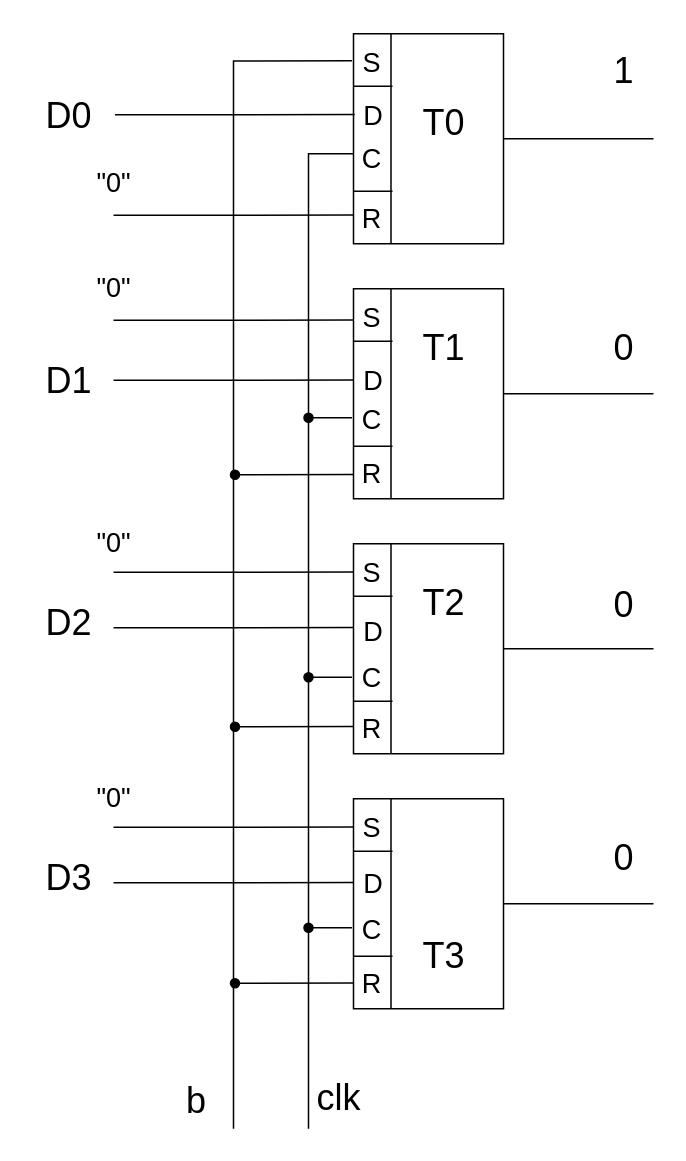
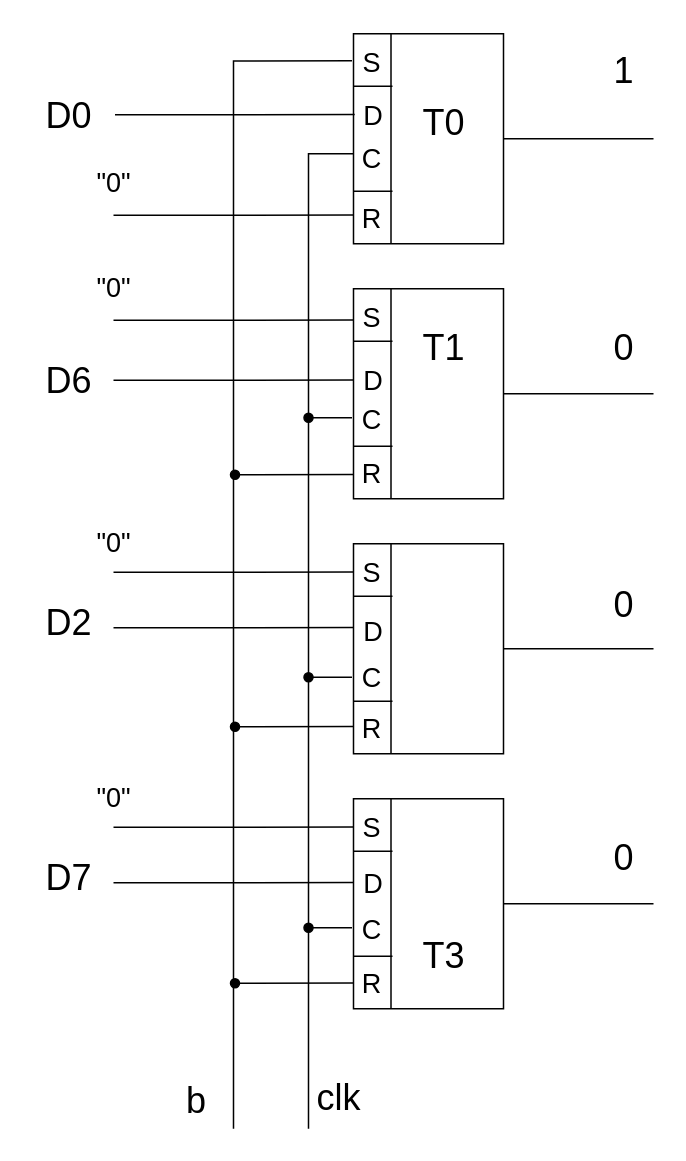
node "D1": label "D1" -> "D6"
node "T2": removed
node "D3": label "D3" -> "D7"
